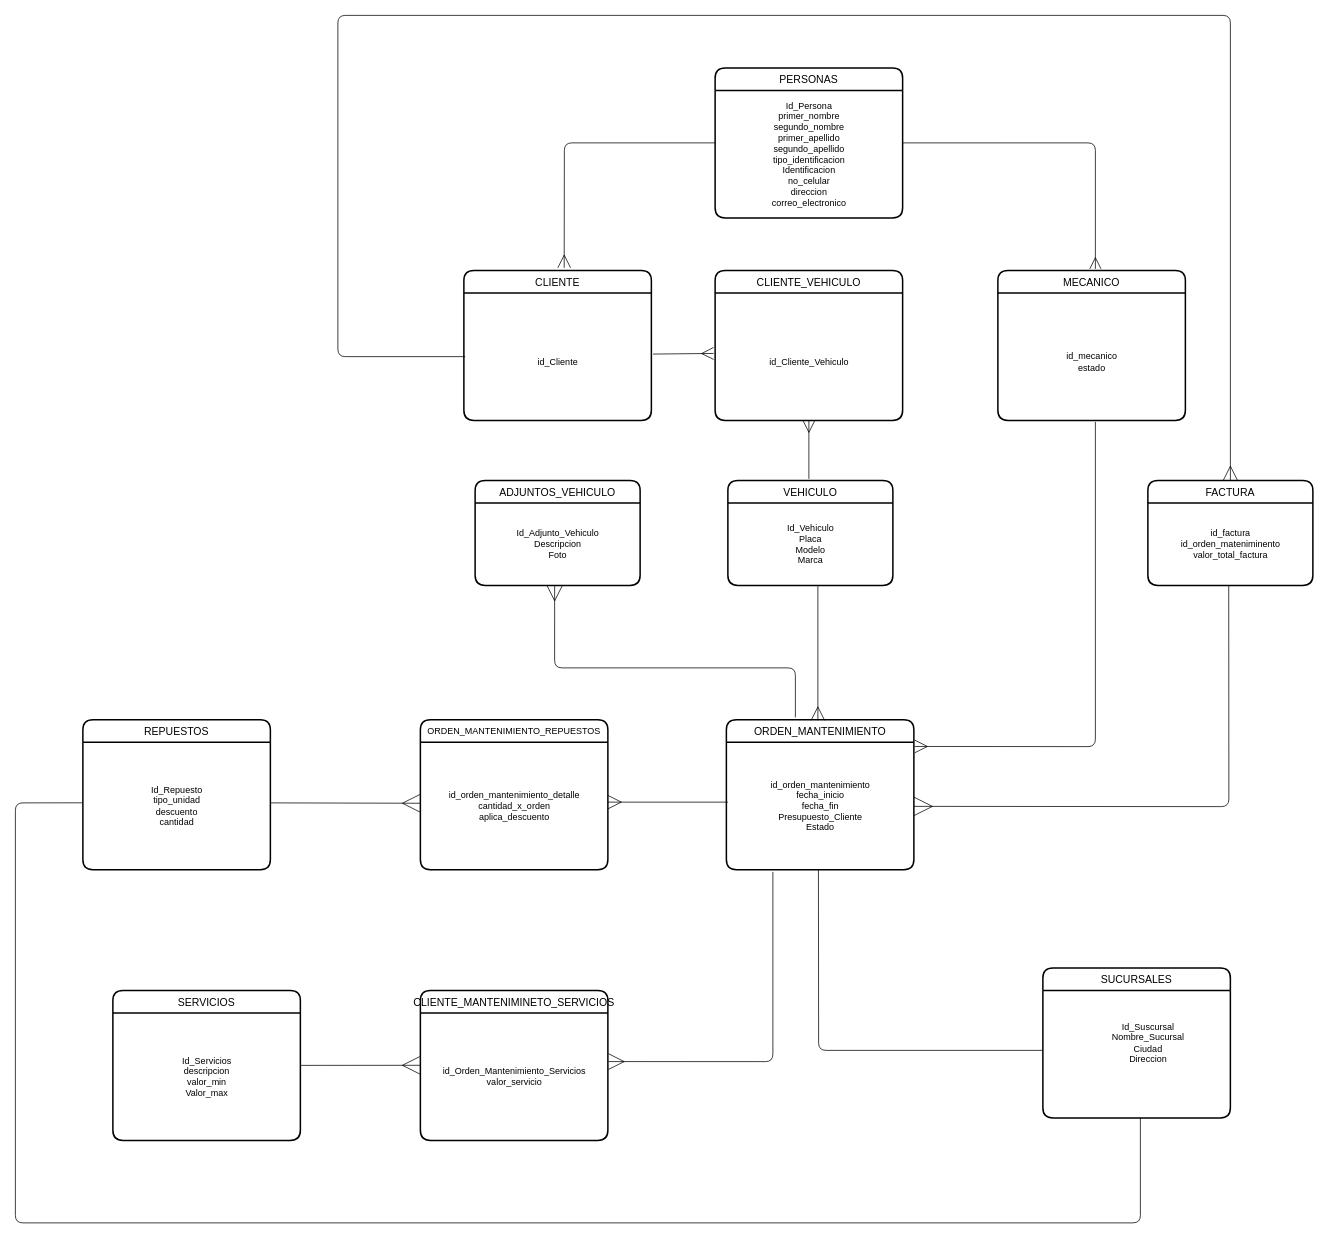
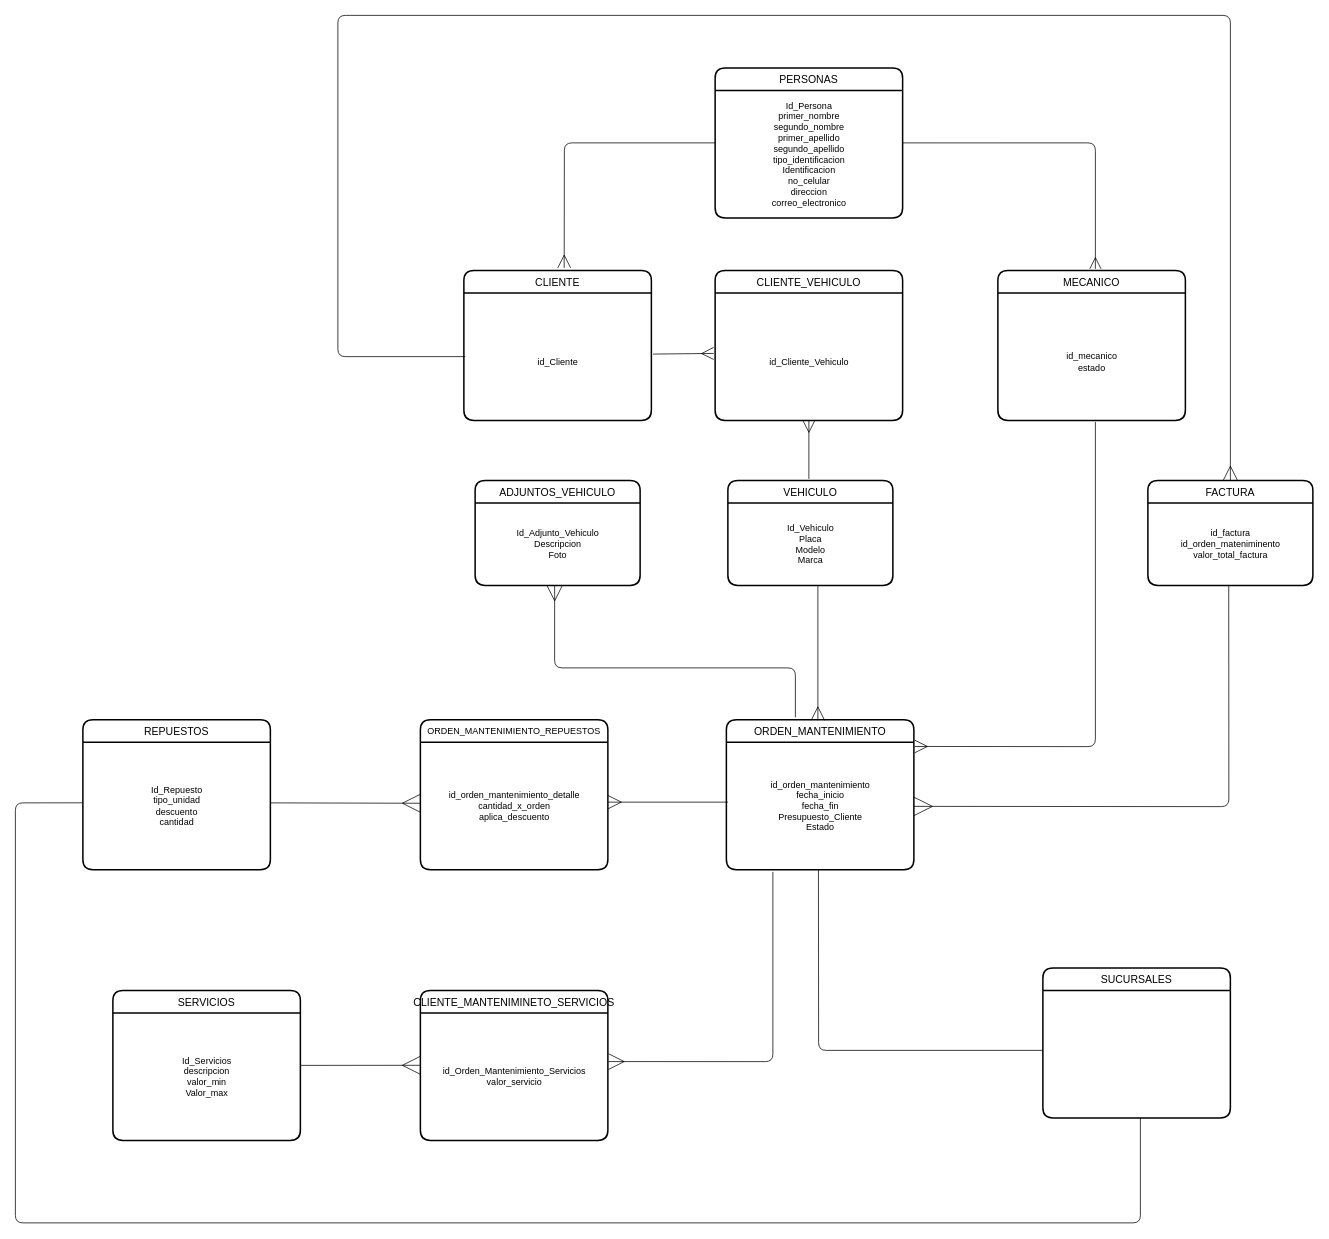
node "Id_Suscursal Nombre_Sucursal Ciudad Direccion": removed
